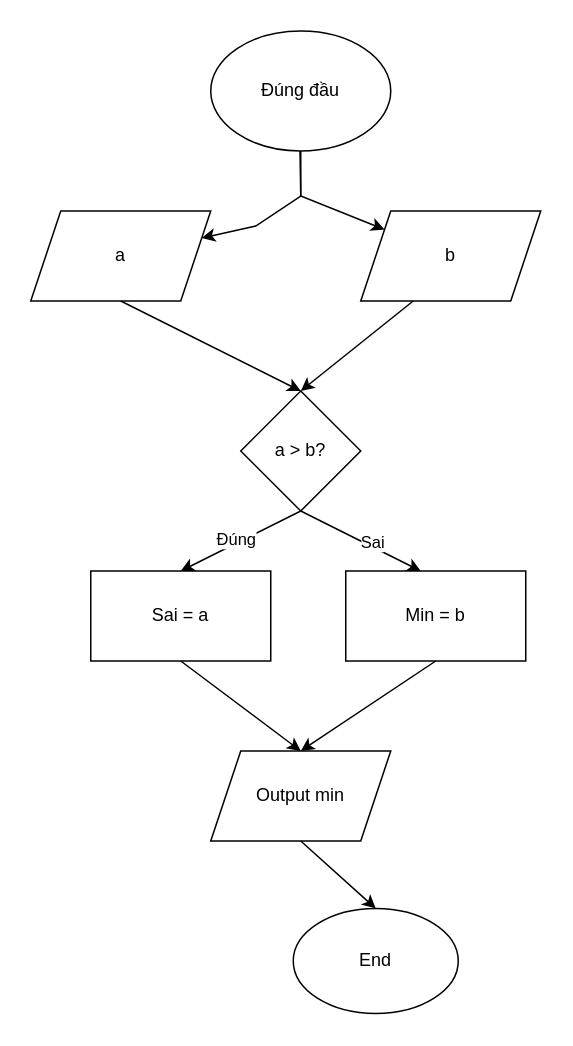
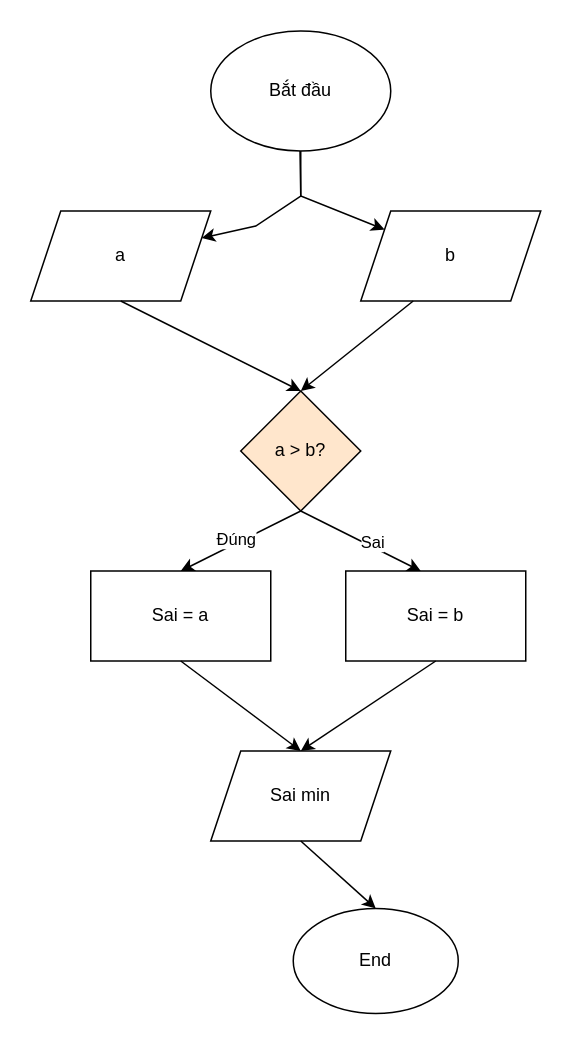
node "Đúng đầu": label "Đúng đầu" -> "Bắt đầu"
node "a > b?": fillcolor #ffffff -> #ffe6cc
node "Min = b": label "Min = b" -> "Sai = b"
node "Output min": label "Output min" -> "Sai min"
